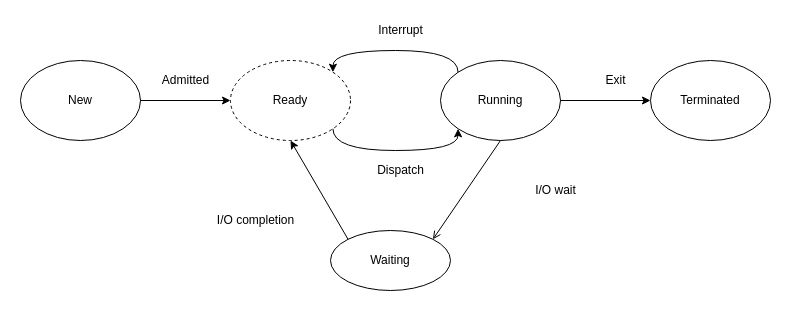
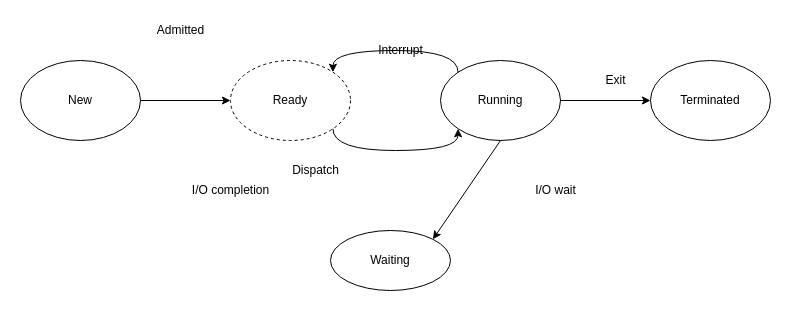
node "Interrupt": moved (401, 31) -> (401, 51)
node "Admitted": moved (186, 81) -> (181, 31)
node "Dispatch": moved (401, 171) -> (316, 171)
edge "Waiting" -> "Ready": removed
node "I/O completion": moved (256, 221) -> (231, 191)
edge "Running" -> "Waiting": arrowhead open -> classic
